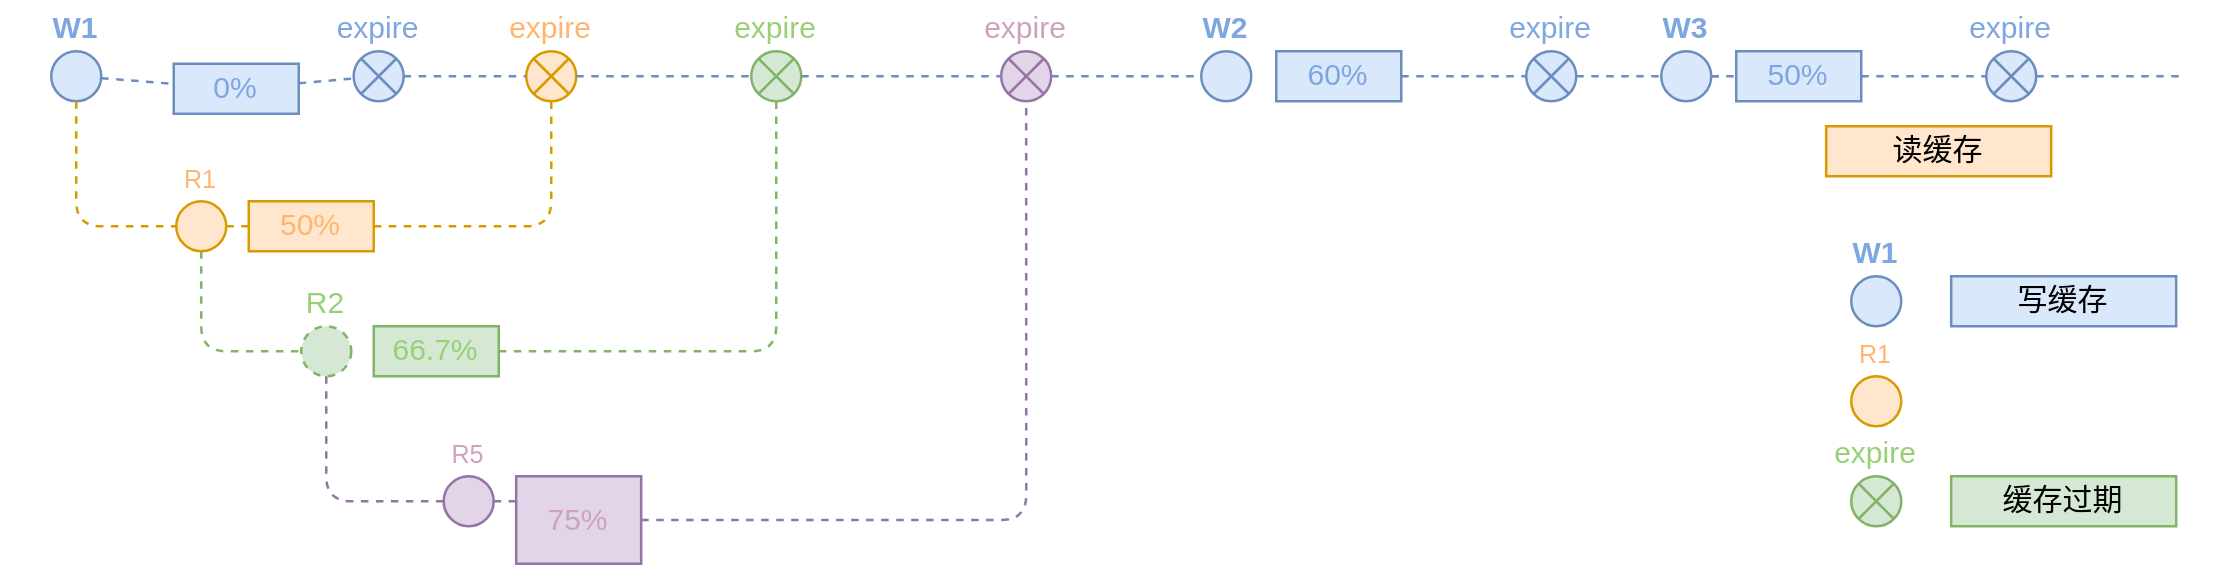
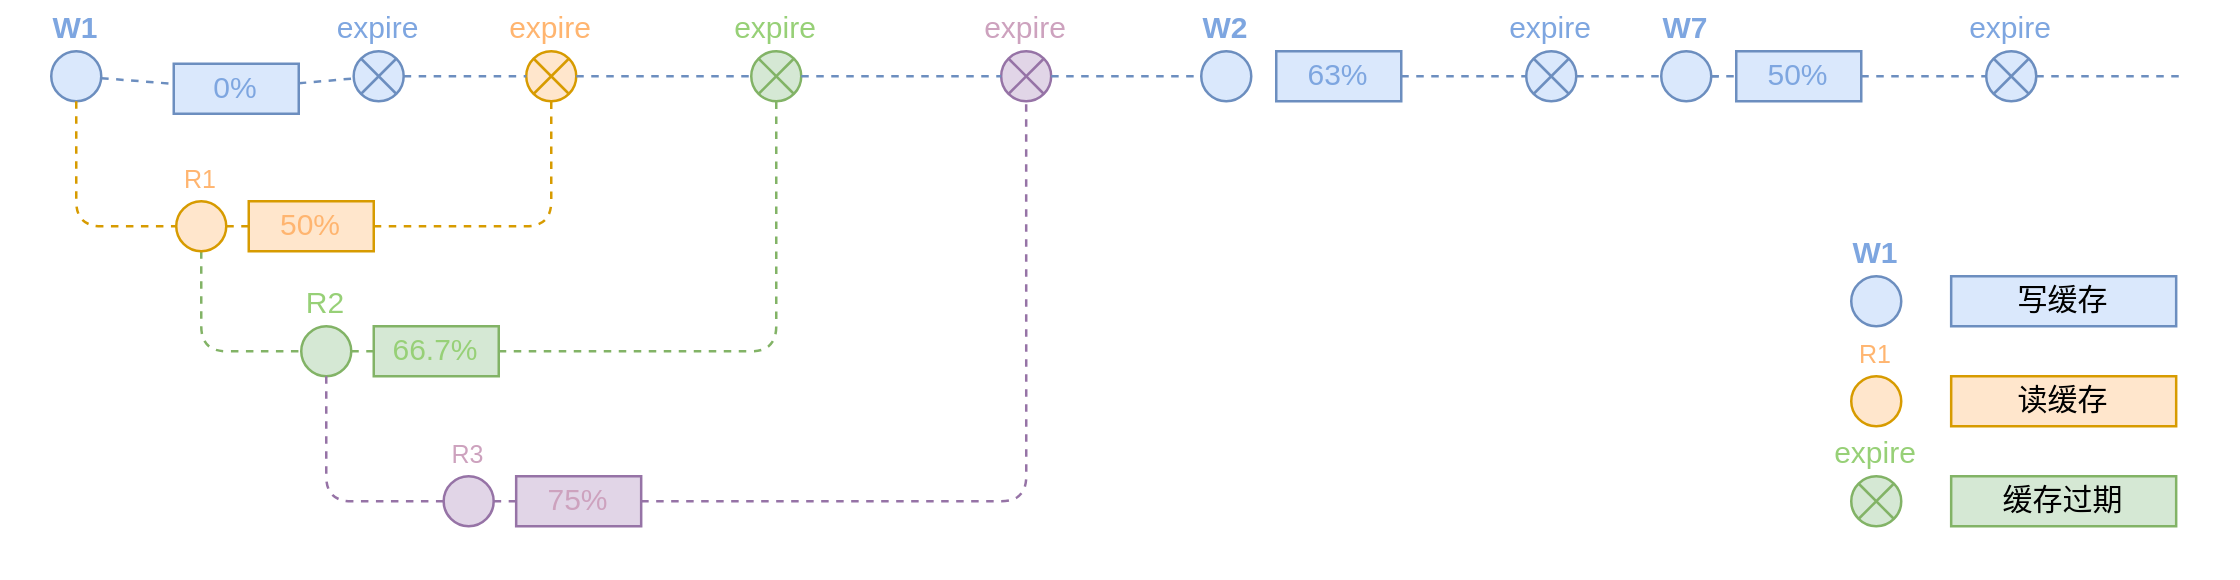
node "W3": label "W3" -> "W7"
node "60%": label "60%" -> "63%"
node "读缓存": moved (1939, 151) -> (2064, 401)
node "R2": style dashed -> solid
edge "R2" -- "66.7%": added
node "R5": label "R5" -> "R3"
node "75%": size 125x88 -> 125x50
